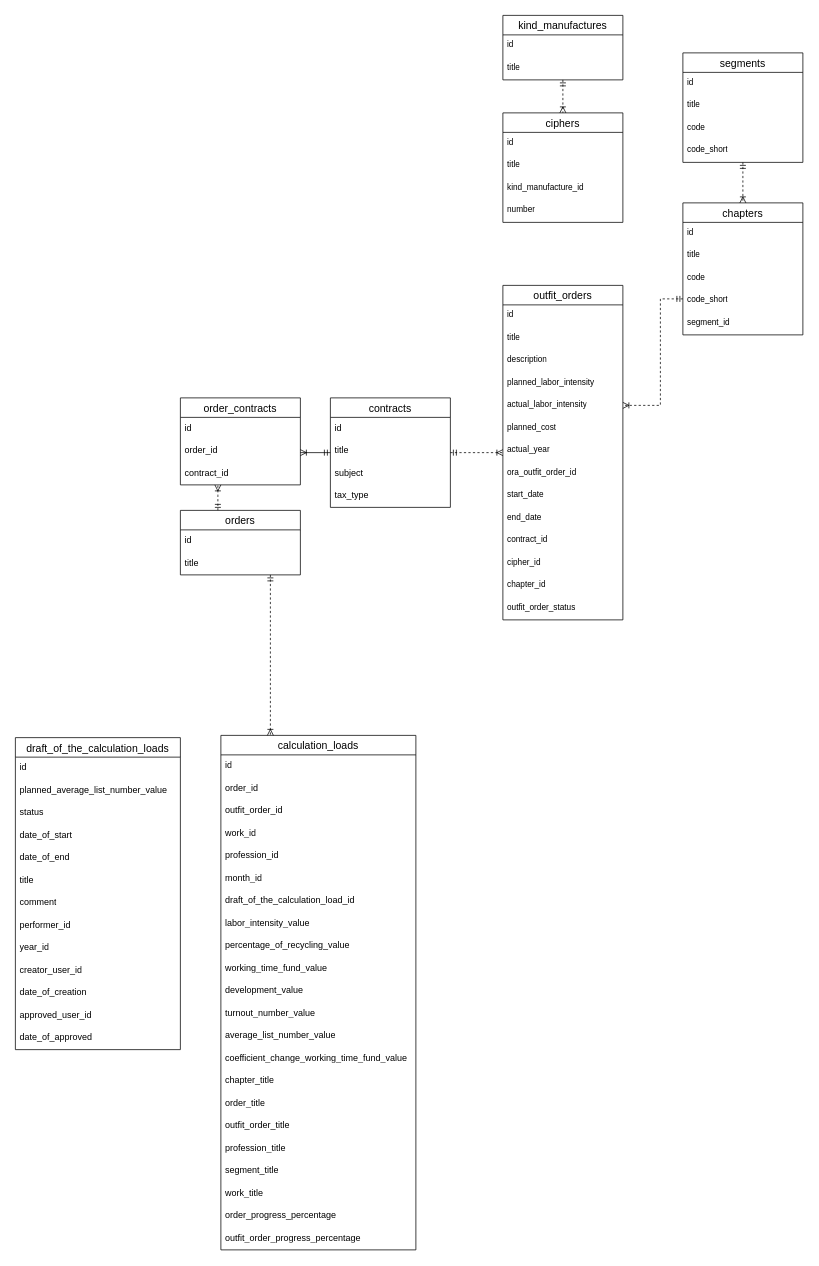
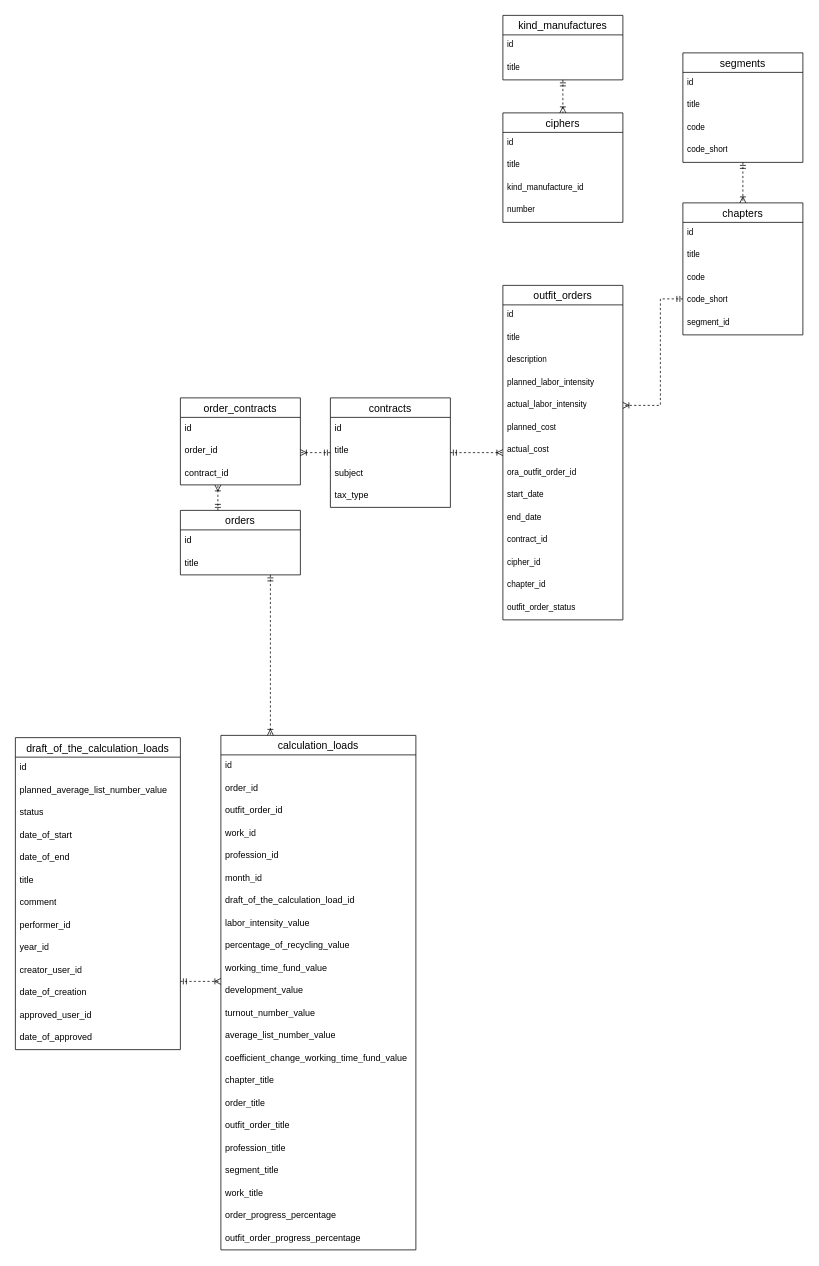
node "actual_year": label "actual_year" -> "actual_cost"
edge "order_contracts" -- "contracts": style solid -> dashed
edge "draft_of_the_calculation_loads" -- "calculation_loads": added
